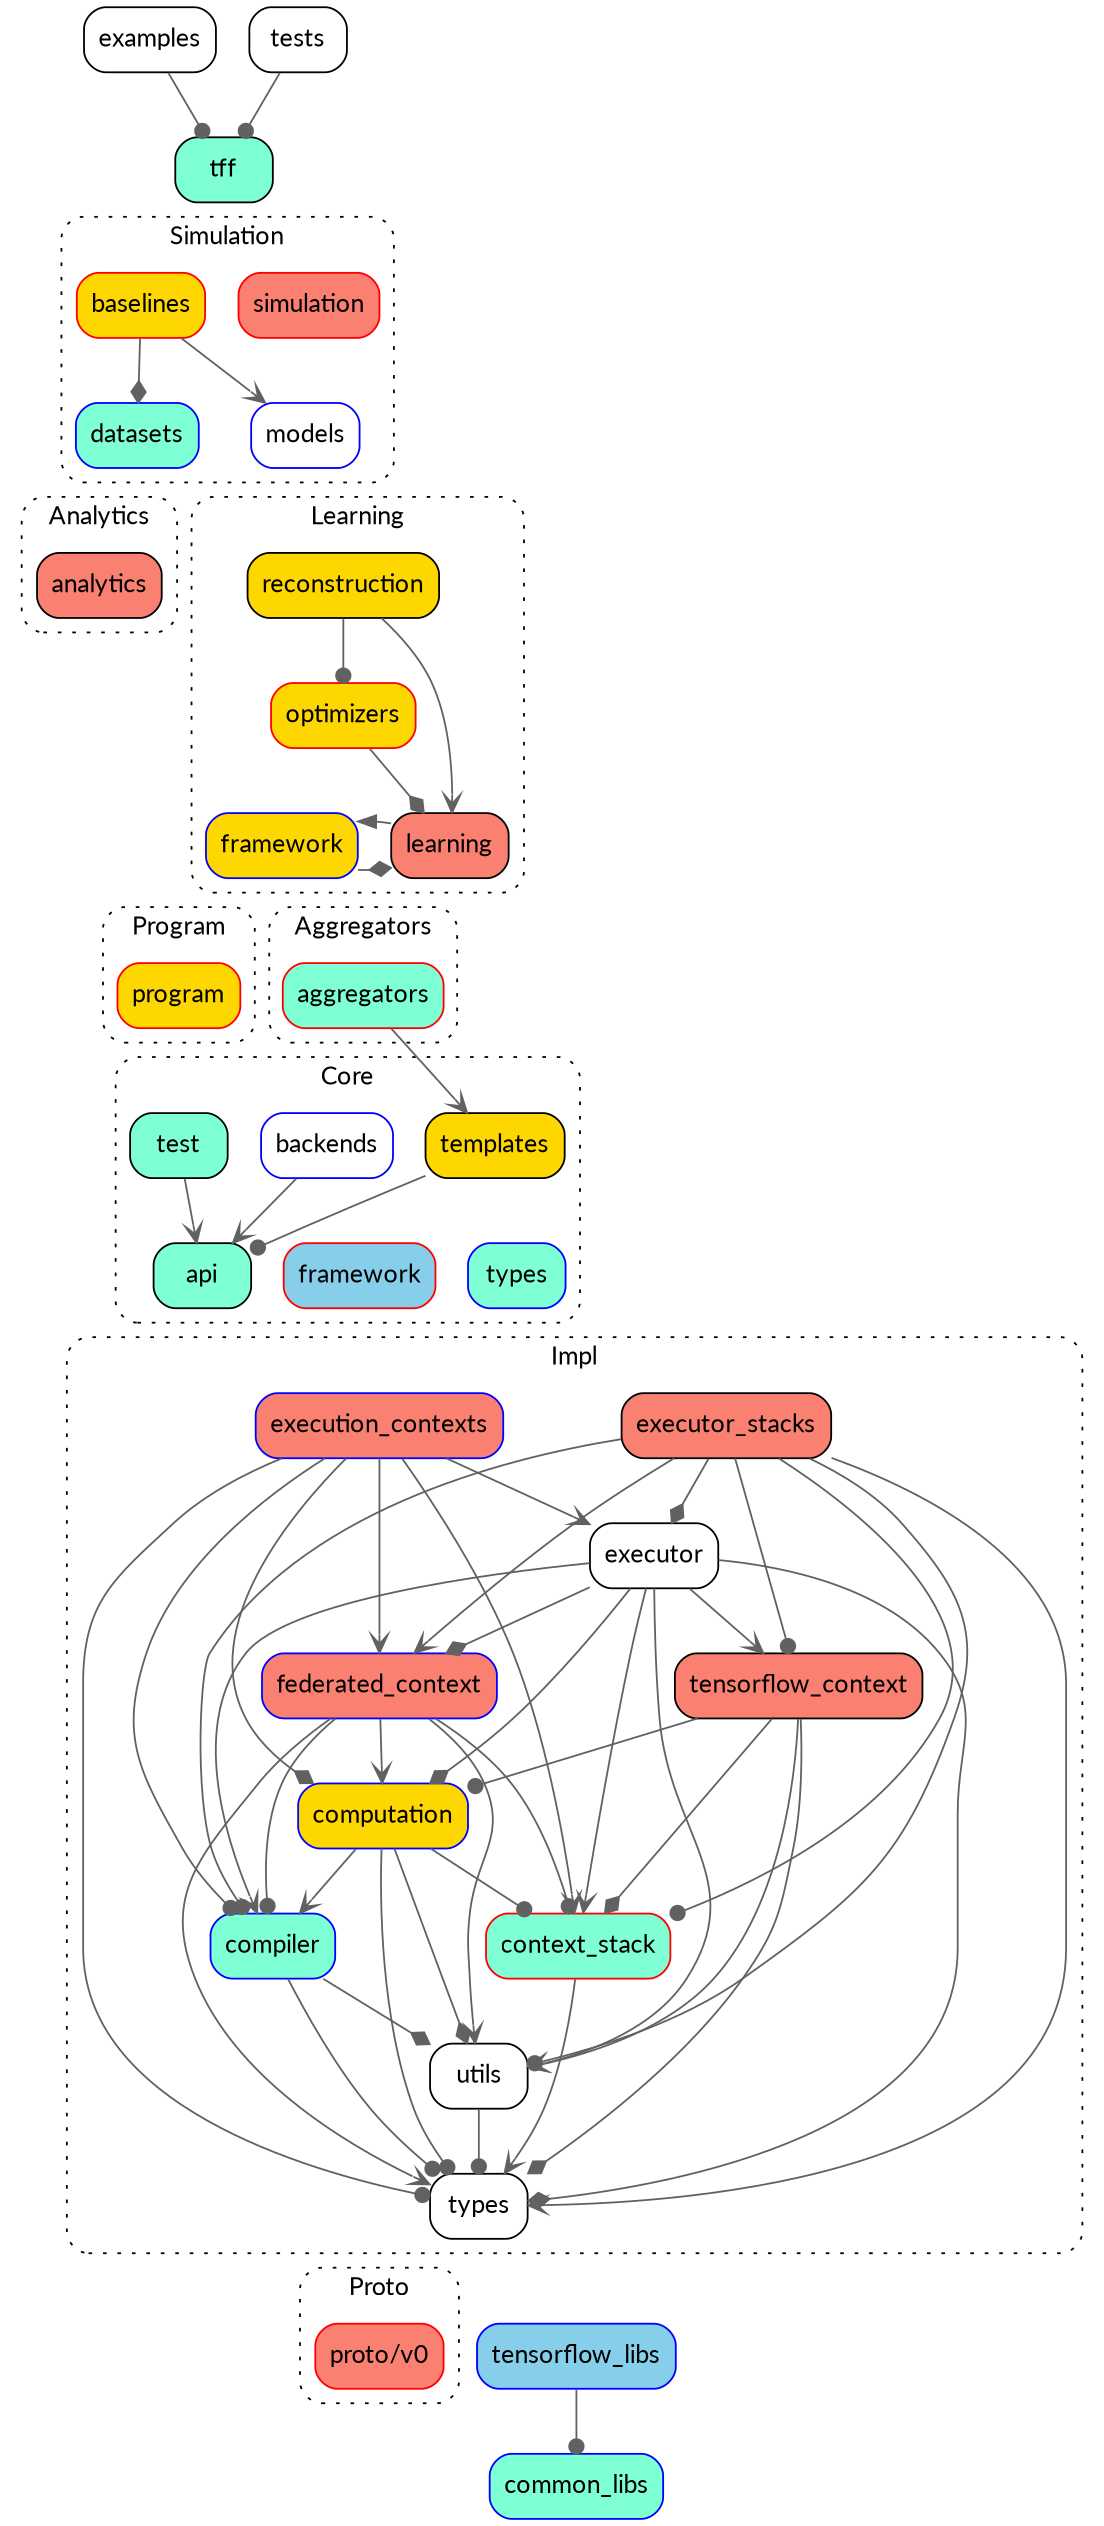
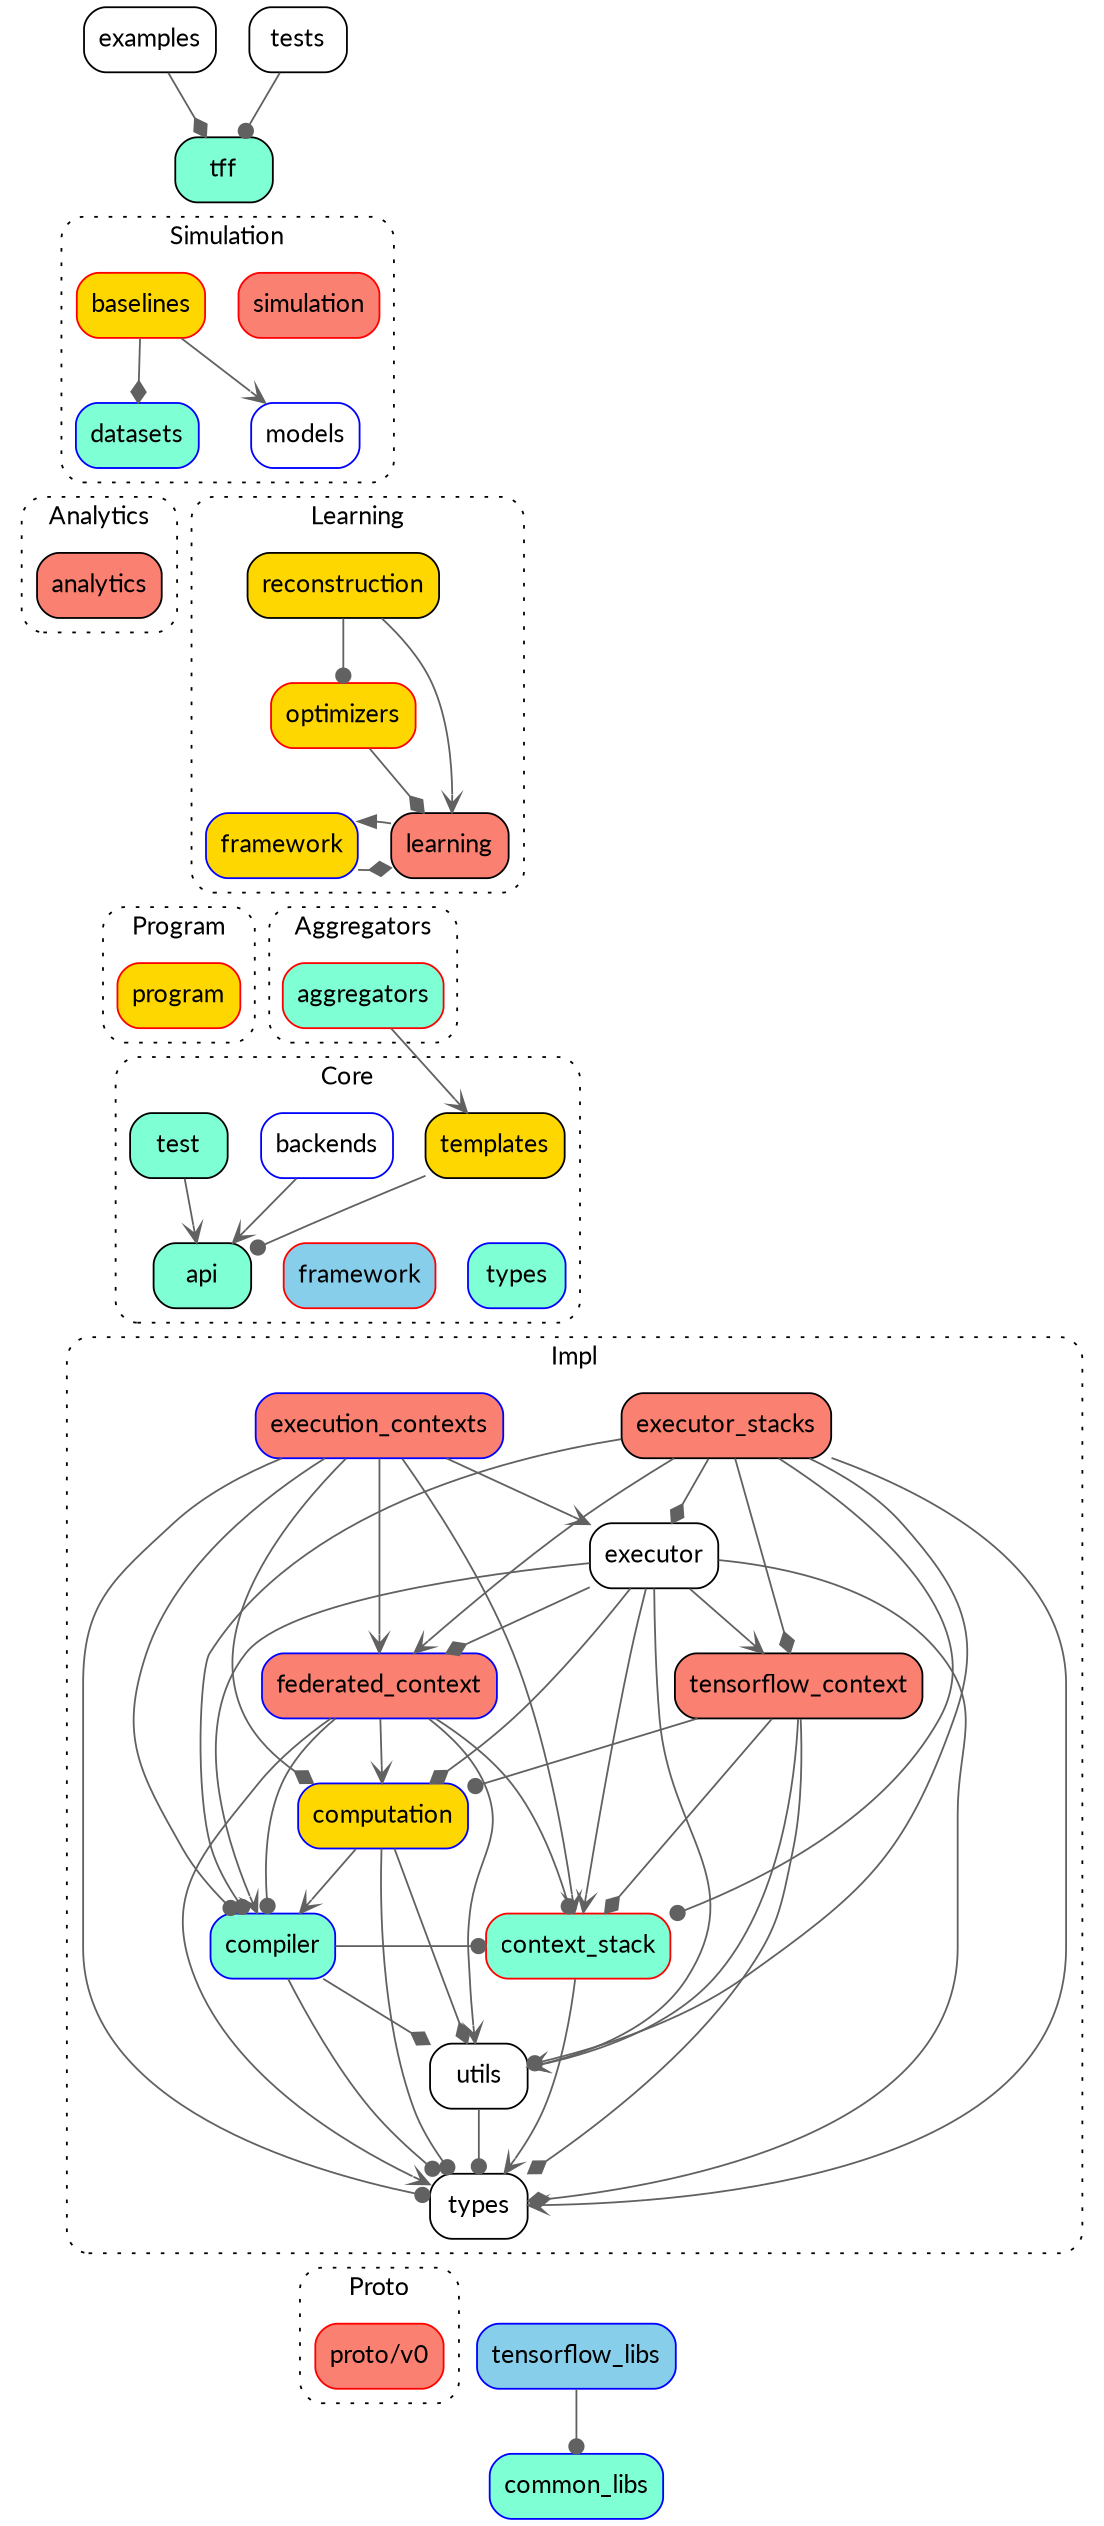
edge "examples" -> "tff": arrowhead dot -> diamond
edge "executor_stacks" -> "tensorflow_context": arrowhead dot -> diamond
edge "computation" -> "context_stack": now "compiler" -> "context_stack"
